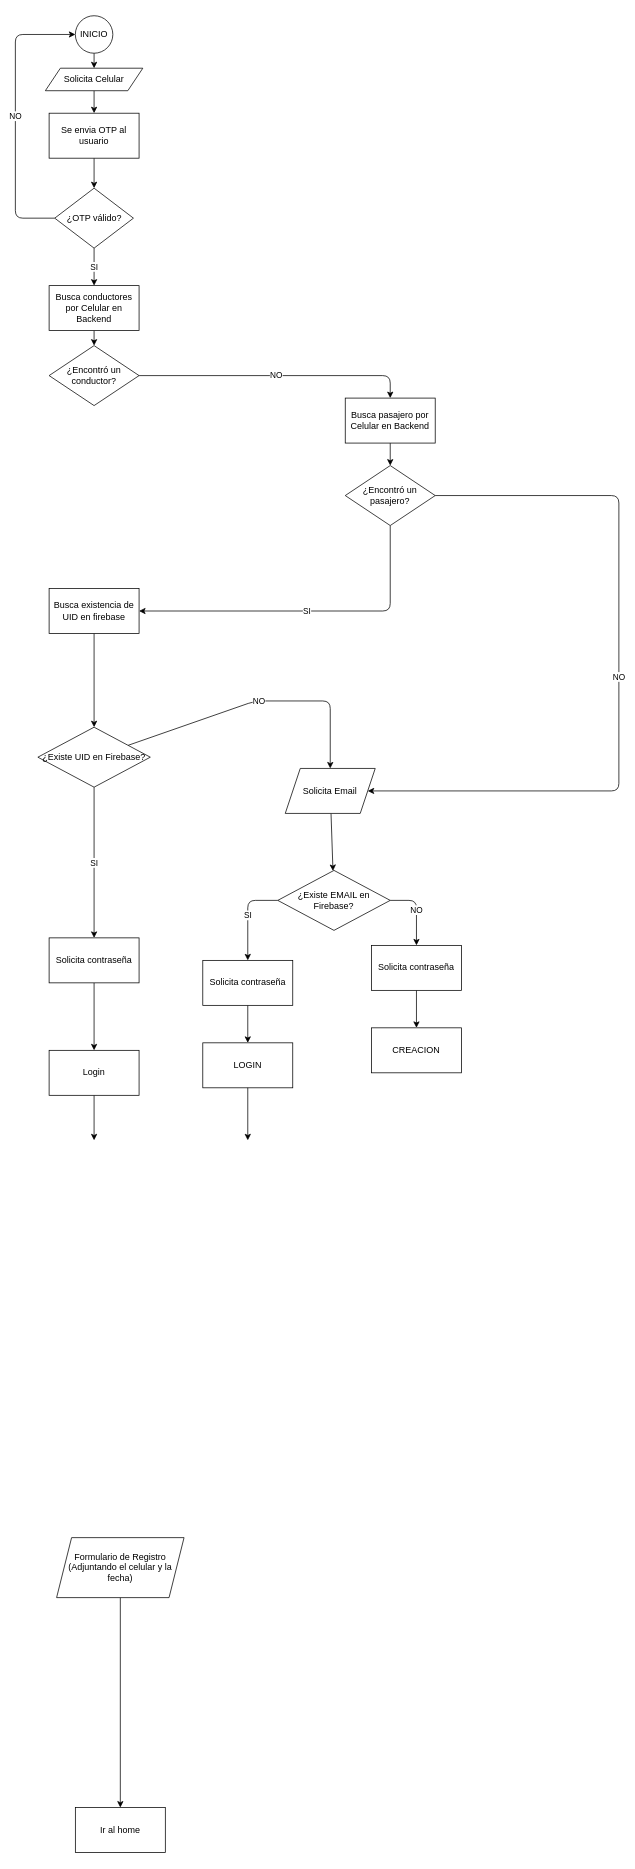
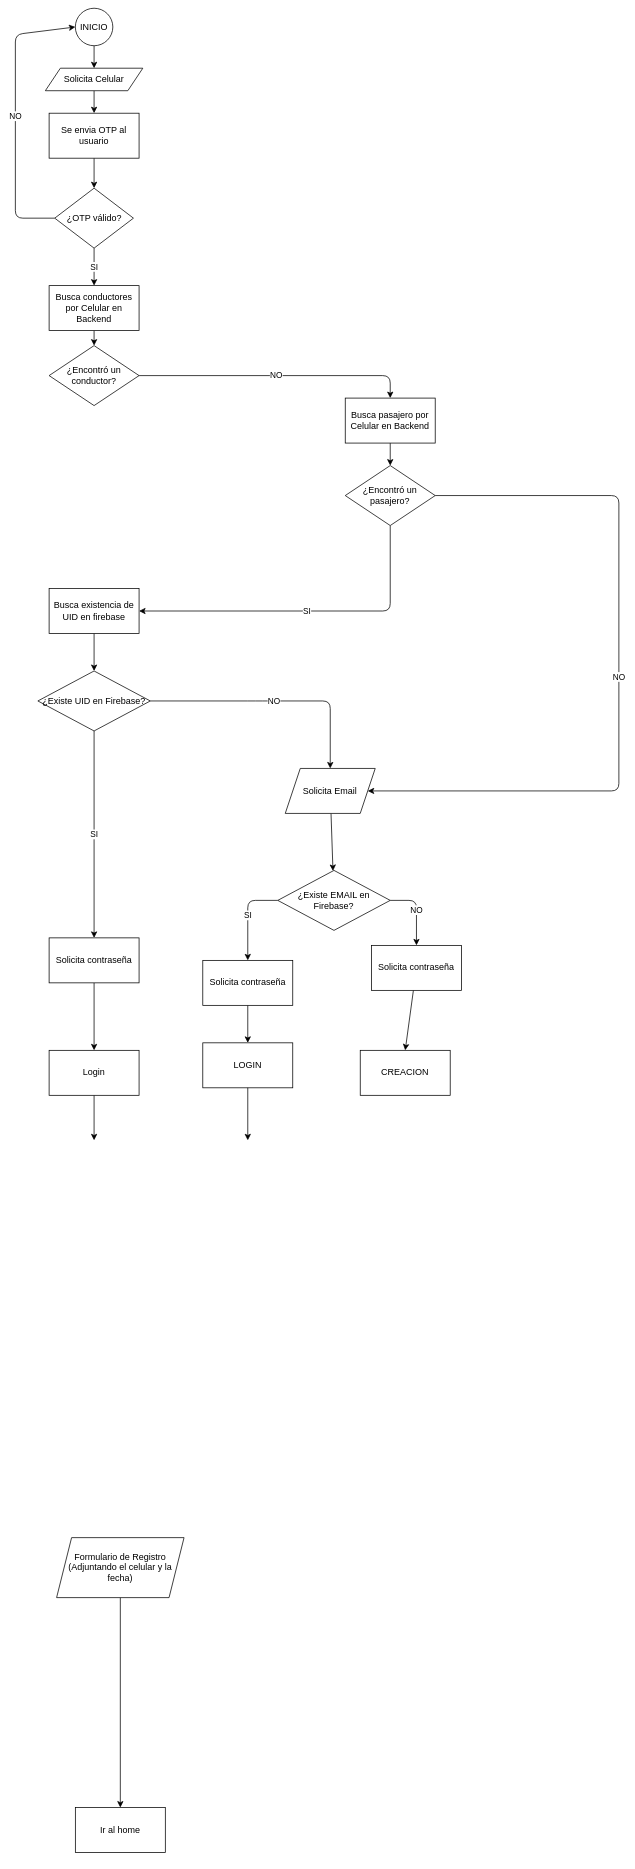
node "INICIO": moved (94, 34) -> (94, 27)
node "¿Existe UID en Firebase?": moved (94, 757) -> (94, 701)
node "CREACION": moved (417, 1050) -> (405, 1073)
